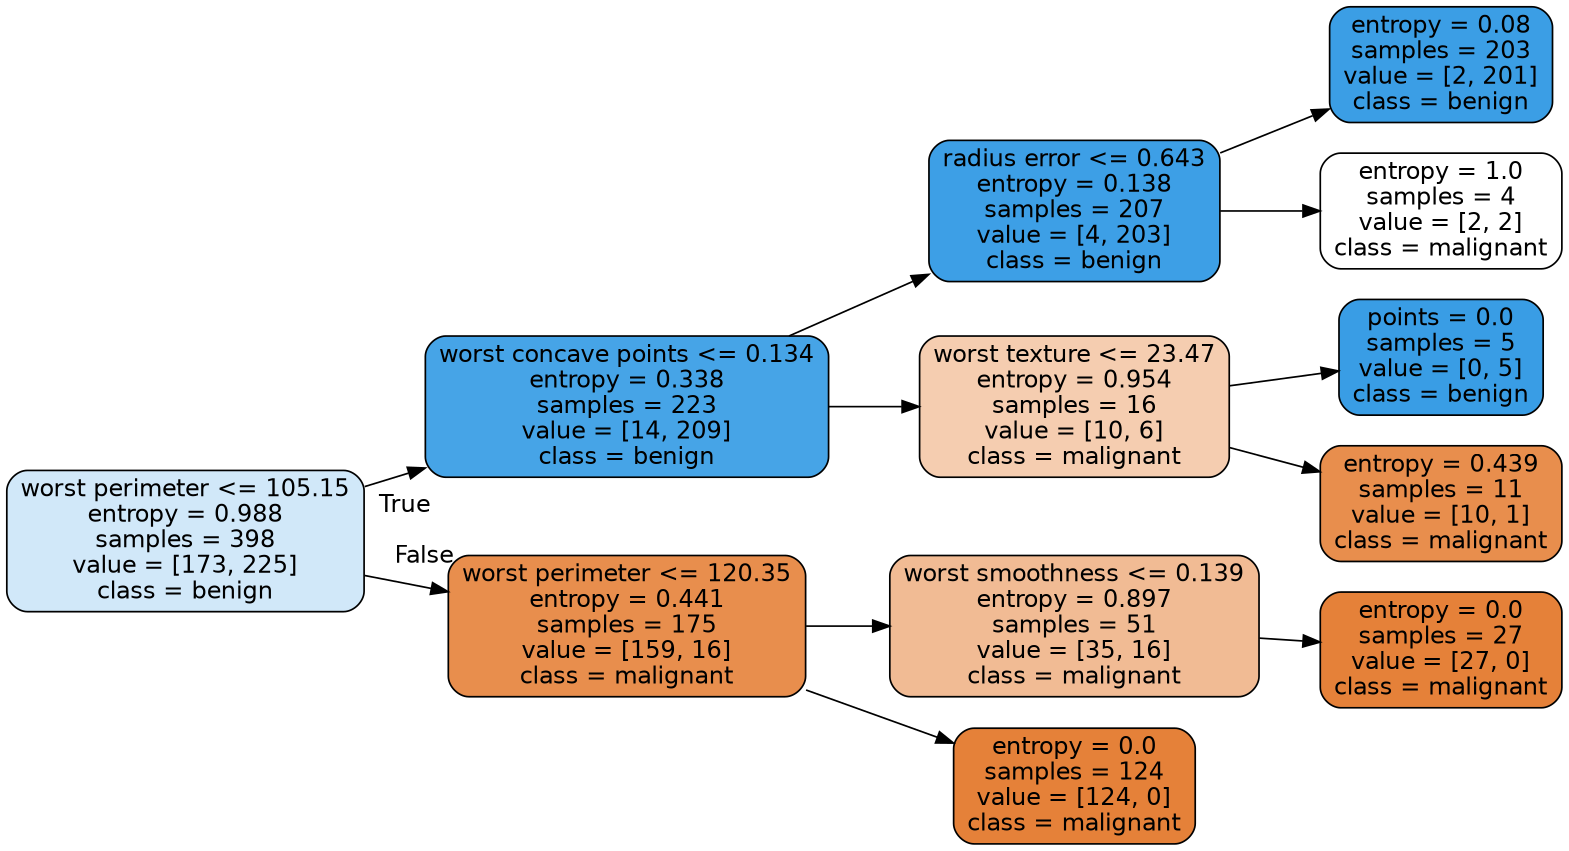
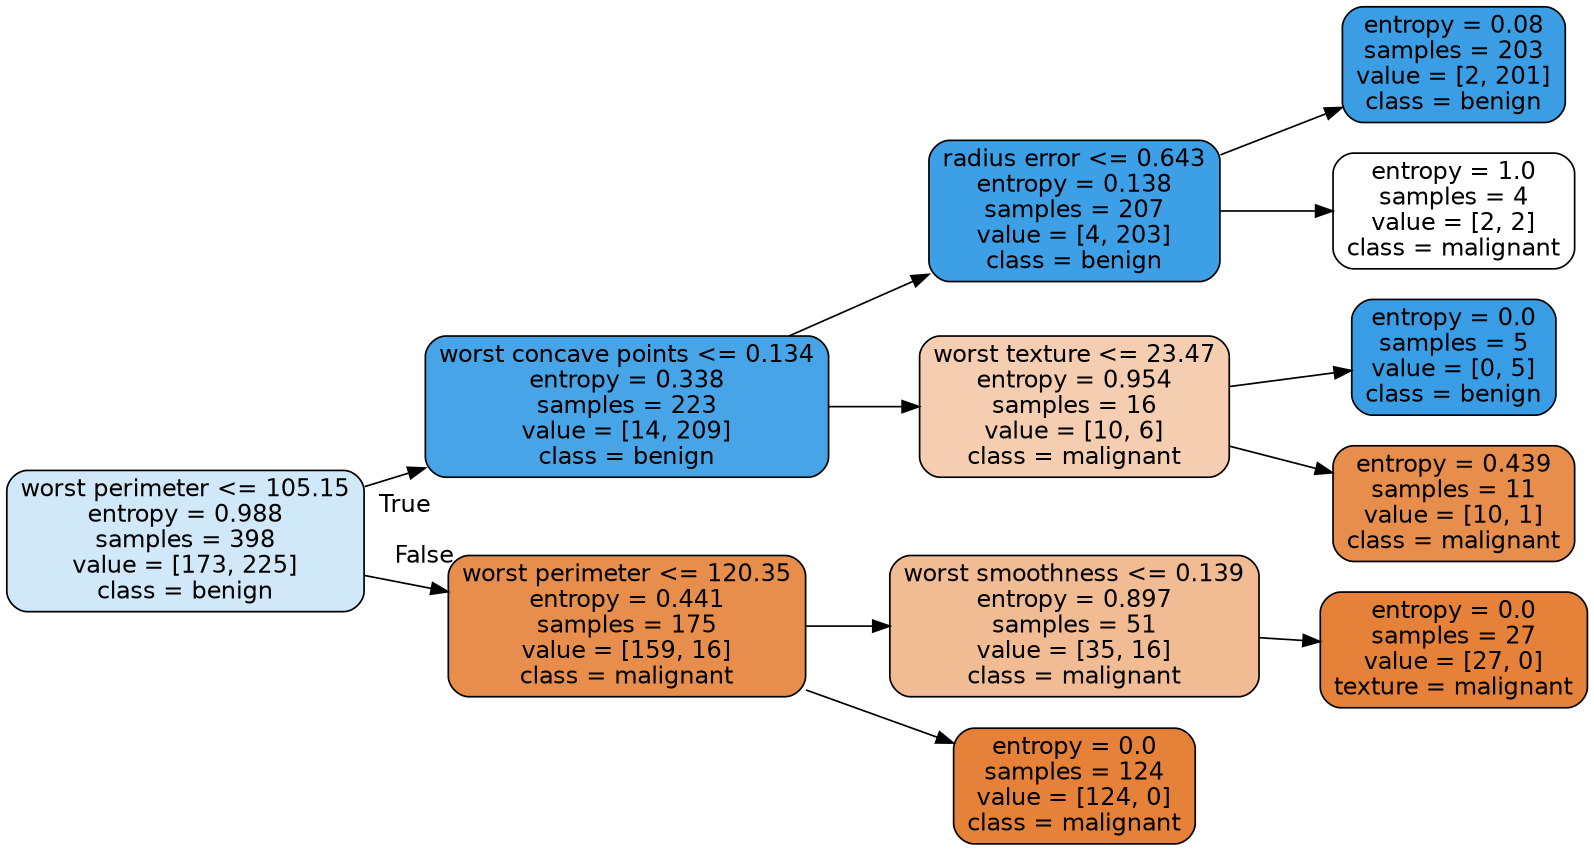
node "points = 0.0 samples = 5 value = [0, 5] class = benign": label "points = 0.0 samples = 5 value = [0, 5] class = benign" -> "entropy = 0.0 samples = 5 value = [0, 5] class = benign"
node "entropy = 0.0 samples = 27 value = [27, 0] class = malignant": label "entropy = 0.0 samples = 27 value = [27, 0] class = malignant" -> "entropy = 0.0 samples = 27 value = [27, 0] texture = malignant"
